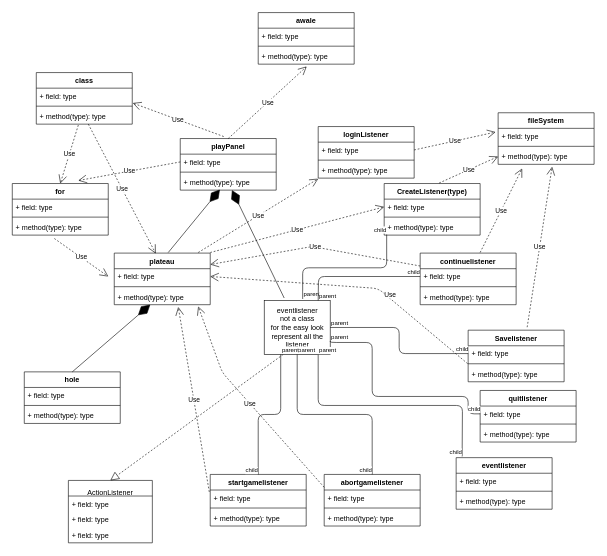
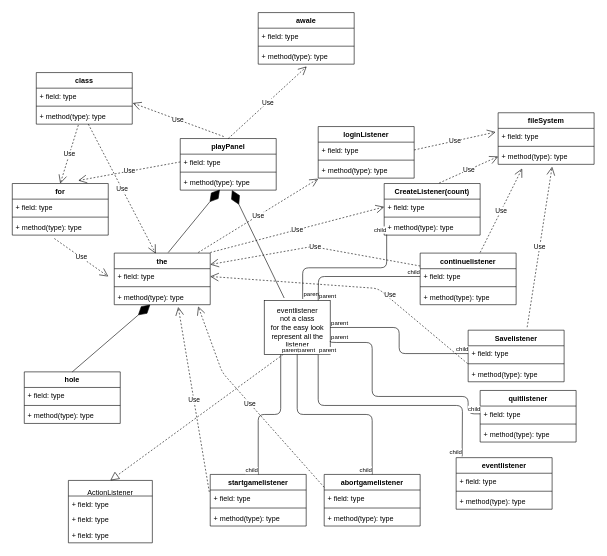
node "CreateListener(type)": label "CreateListener(type)" -> "CreateListener(count)"
node "plateau": label "plateau" -> "the"
